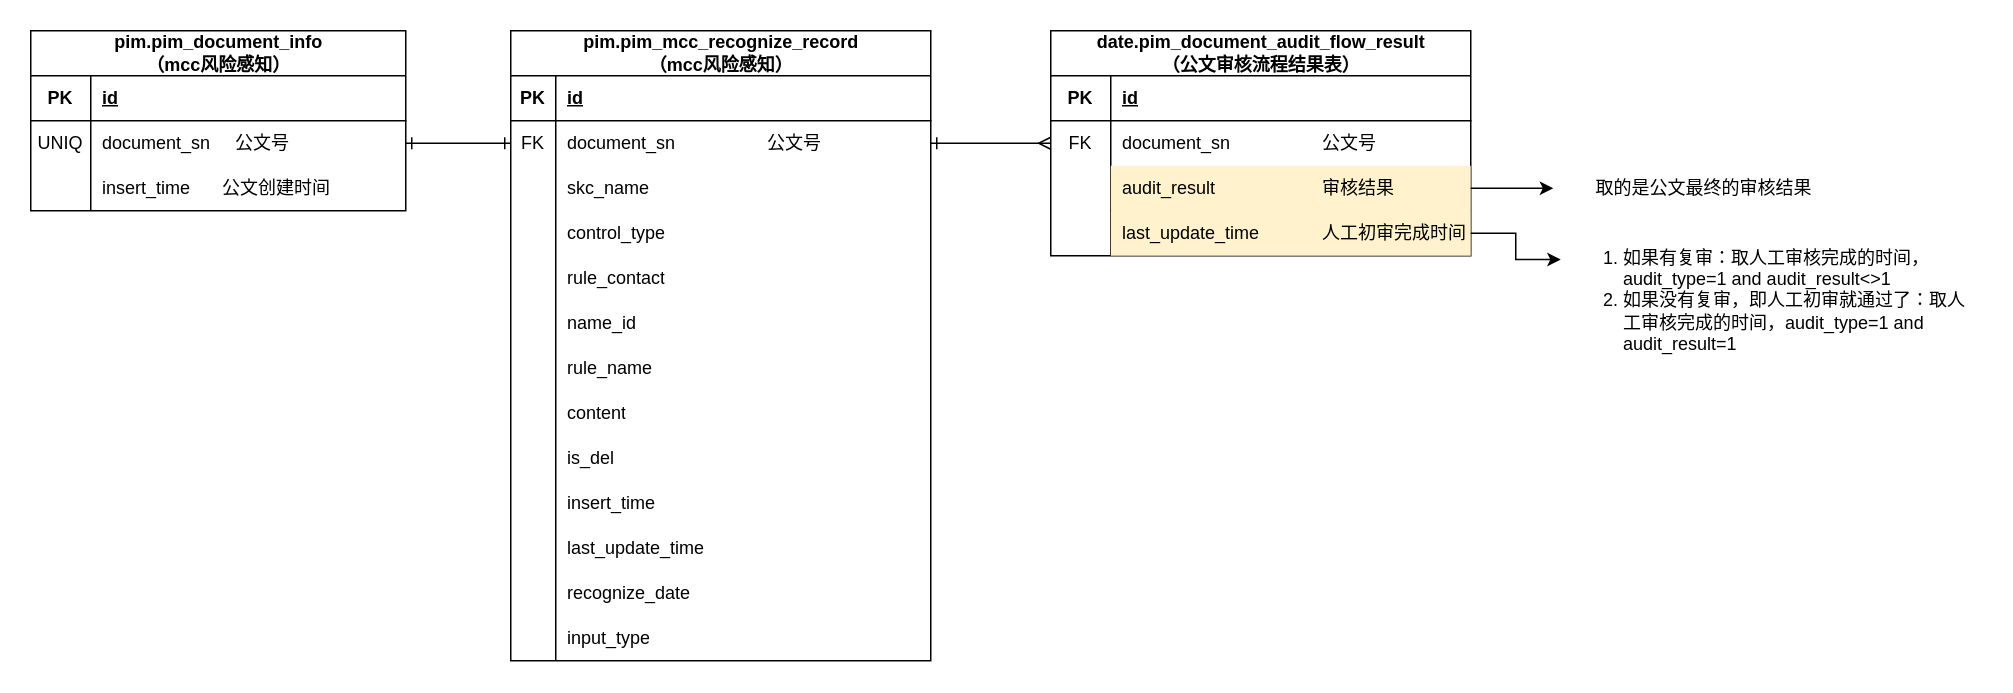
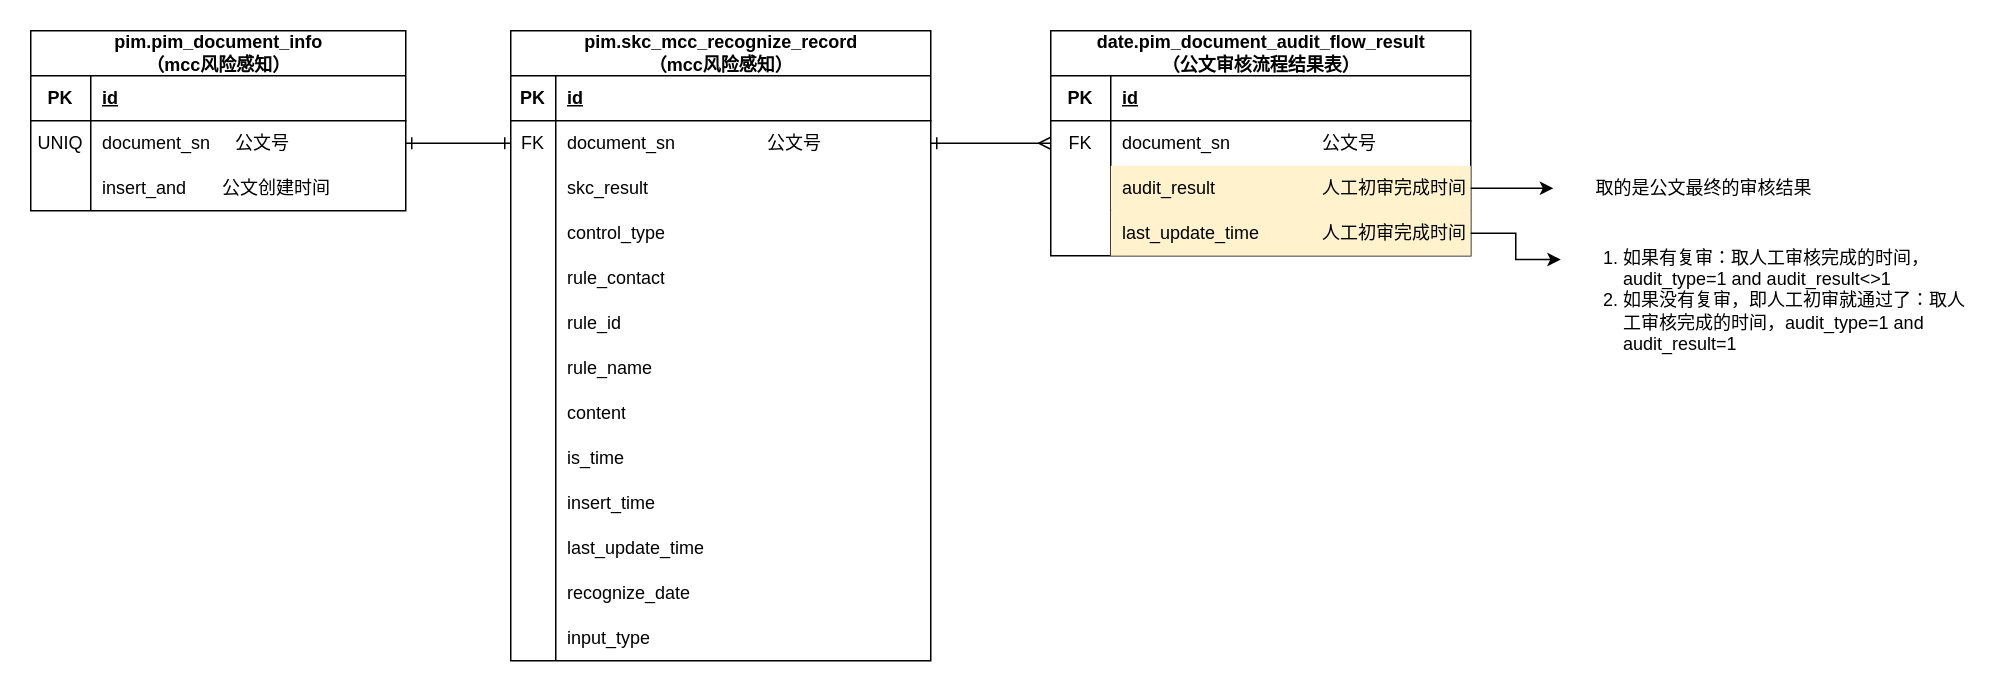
node "pim.pim_mcc_recognize_record （mcc风险感知）": label "pim.pim_mcc_recognize_record （mcc风险感知）" -> "pim.skc_mcc_recognize_record （mcc风险感知）"
node "insert_time 公文创建时间": label "insert_time 公文创建时间" -> "insert_and 公文创建时间"
node "skc_name": label "skc_name" -> "skc_result"
node "audit_result 审核结果": label "audit_result 审核结果" -> "audit_result 人工初审完成时间"
node "name_id": label "name_id" -> "rule_id"
node "is_del": label "is_del" -> "is_time"
